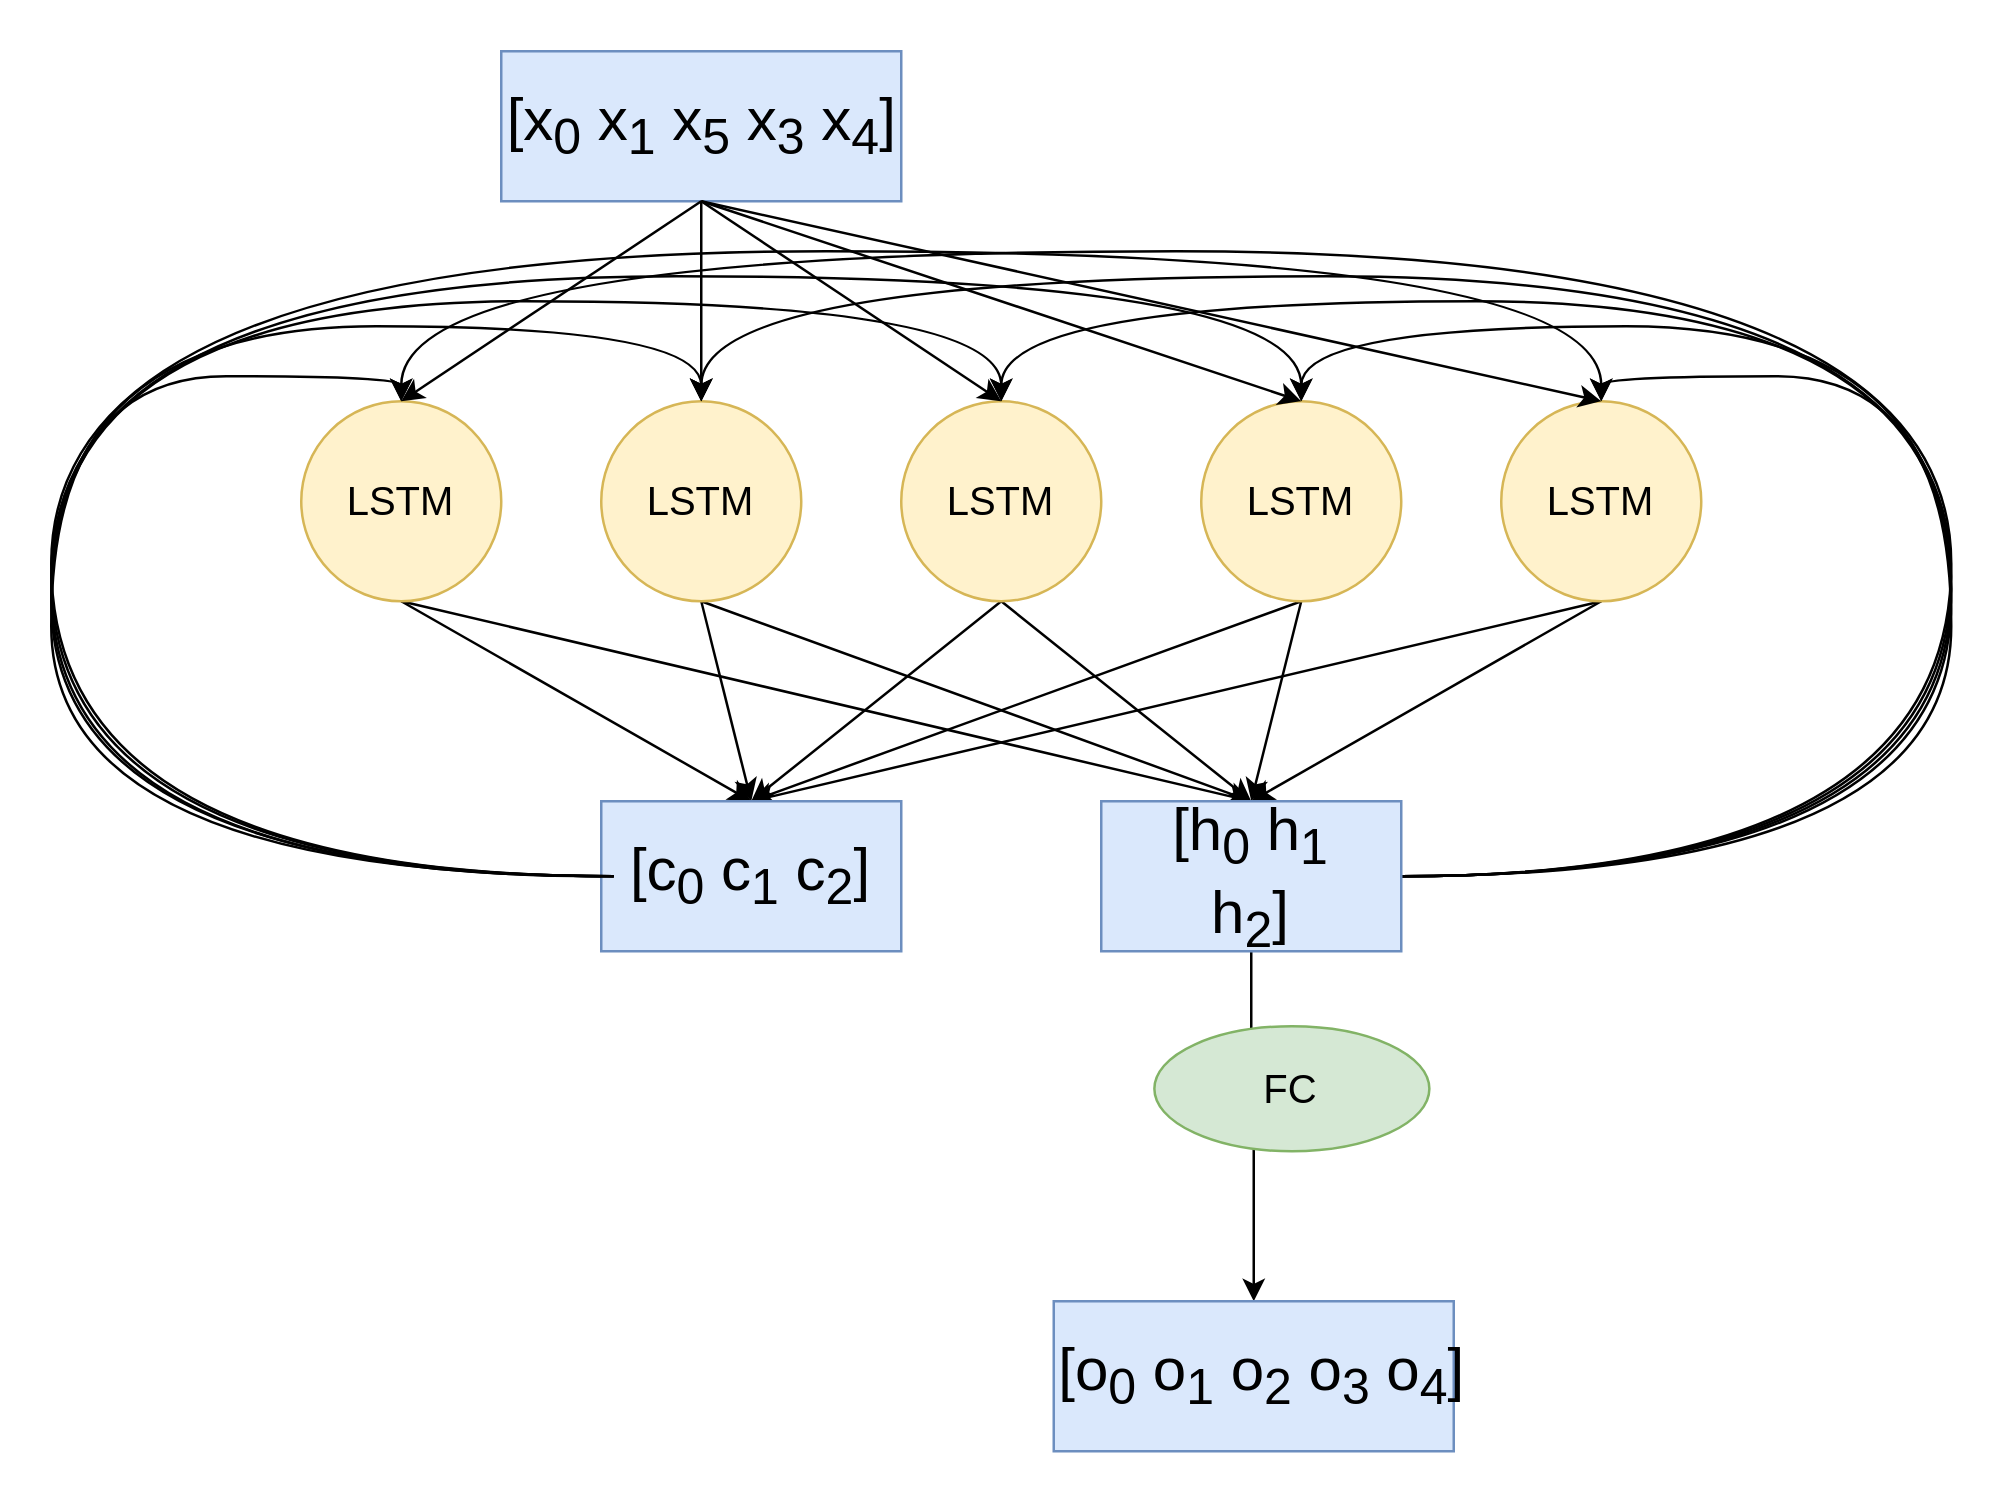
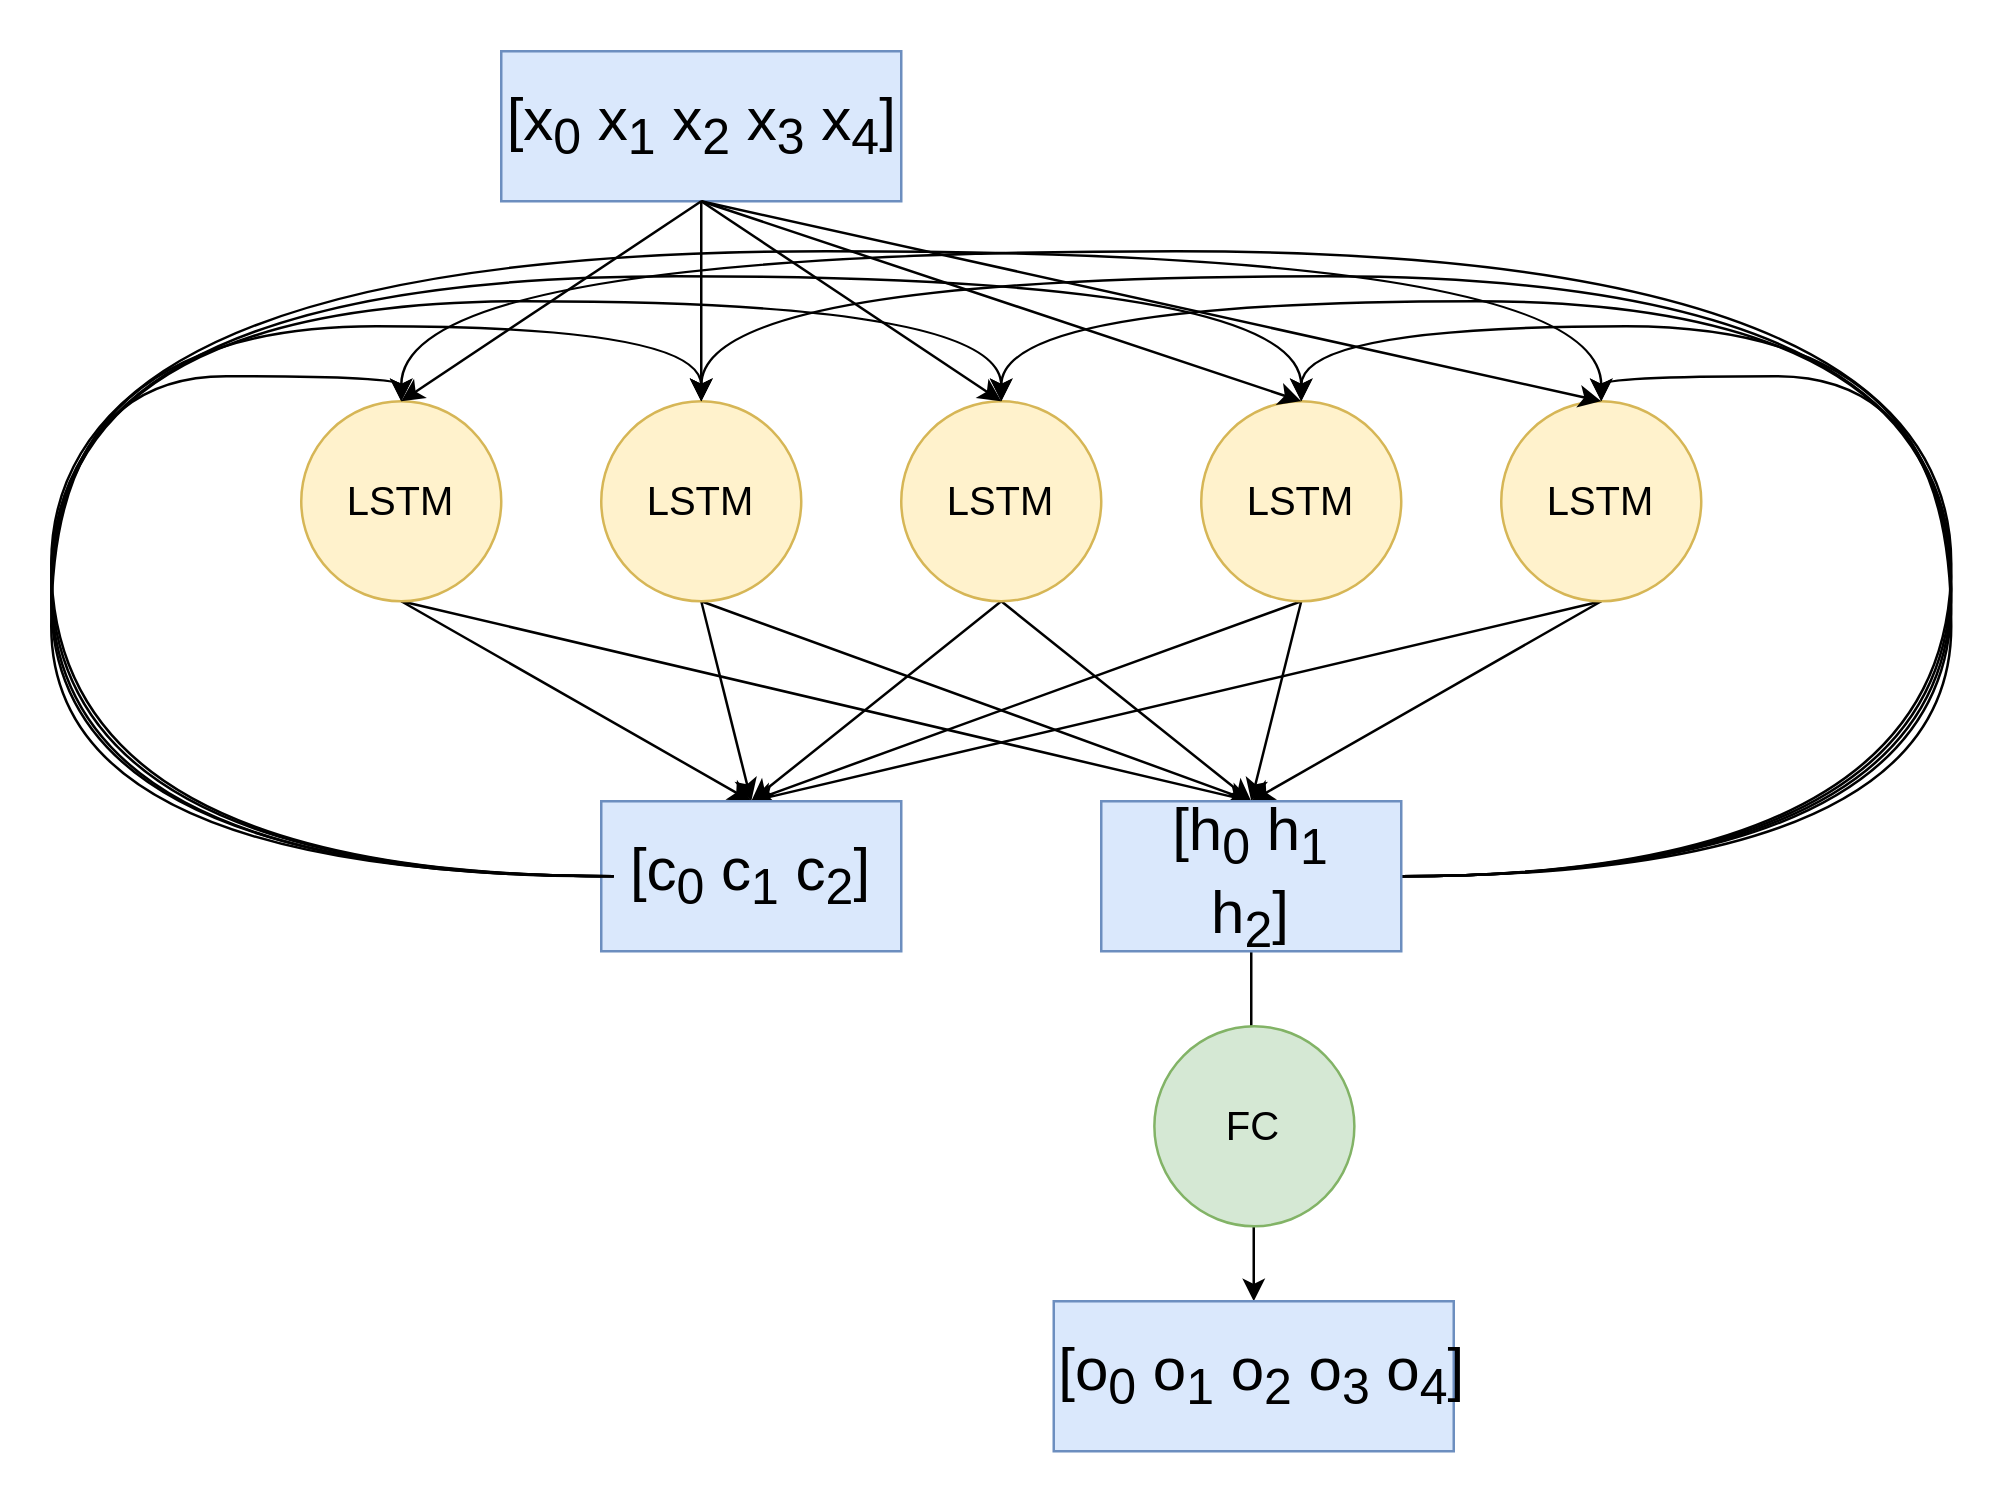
node "[x0 x1 x5 x3 x4]": label "[x0 x1 x5 x3 x4]" -> "[x0 x1 x2 x3 x4]"
node "FC": size 275x125 -> 200x200
